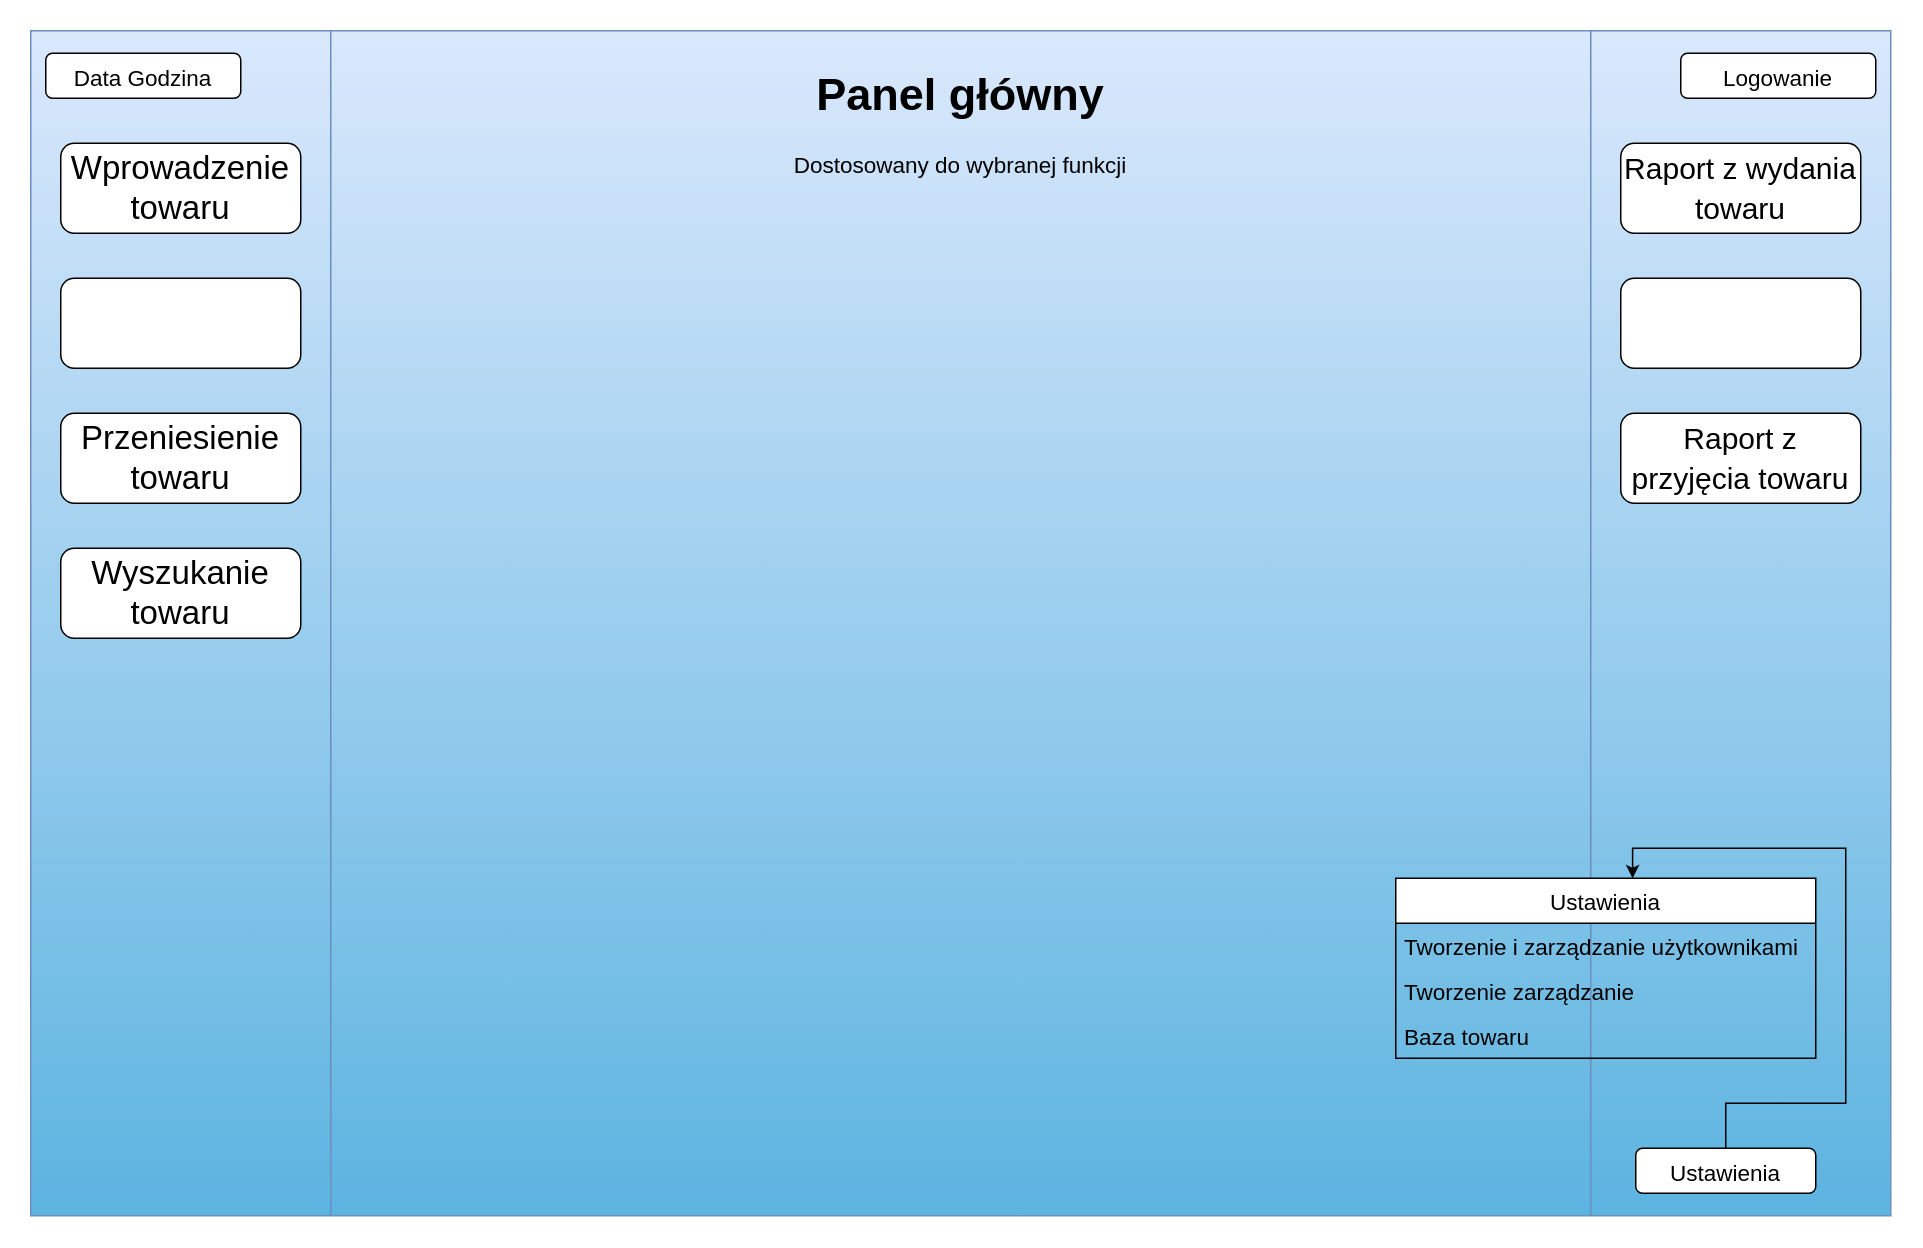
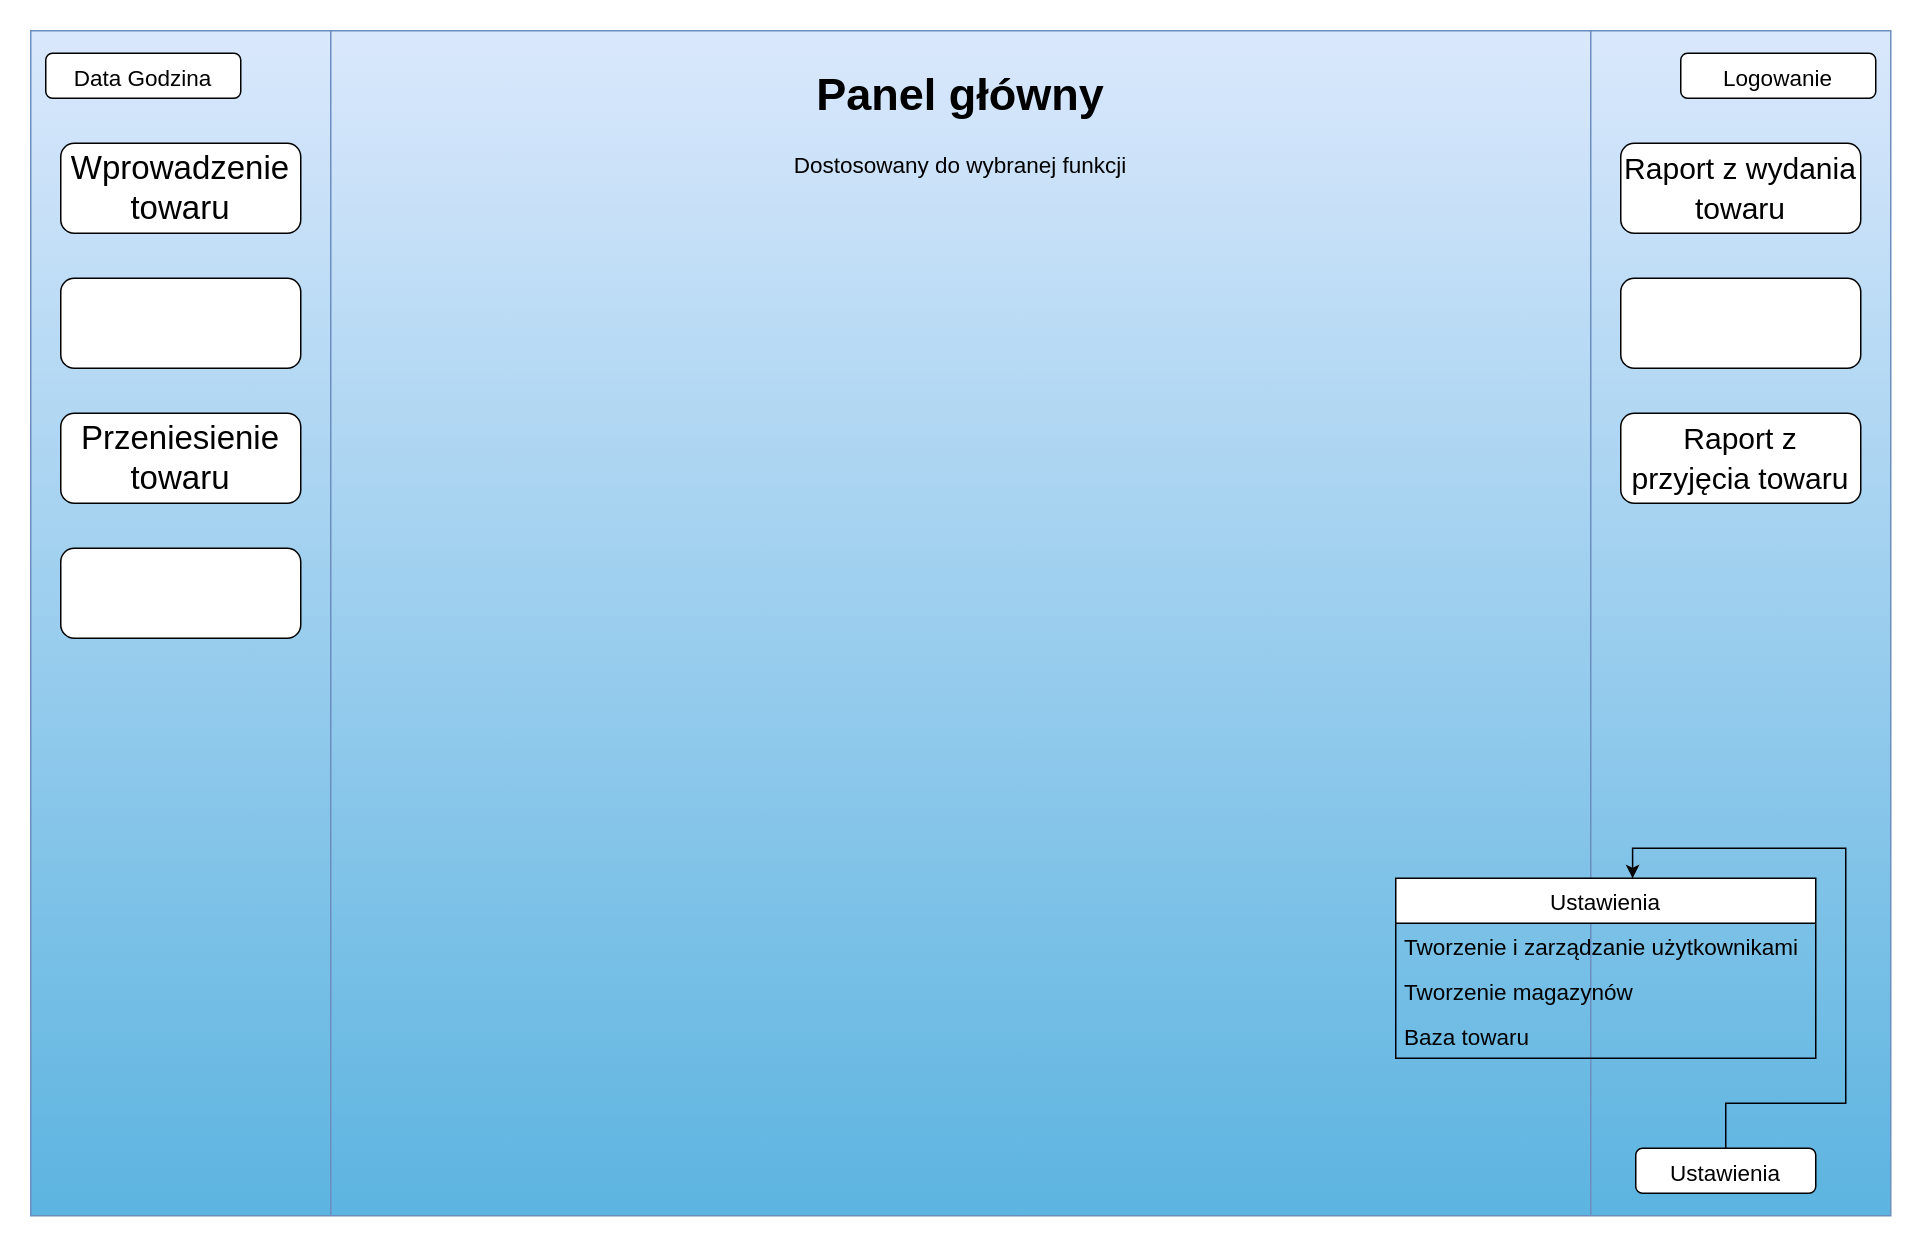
node "Wyszukanie towaru": removed
node "Tworzenie zarządzanie": label "Tworzenie zarządzanie" -> "Tworzenie magazynów"
